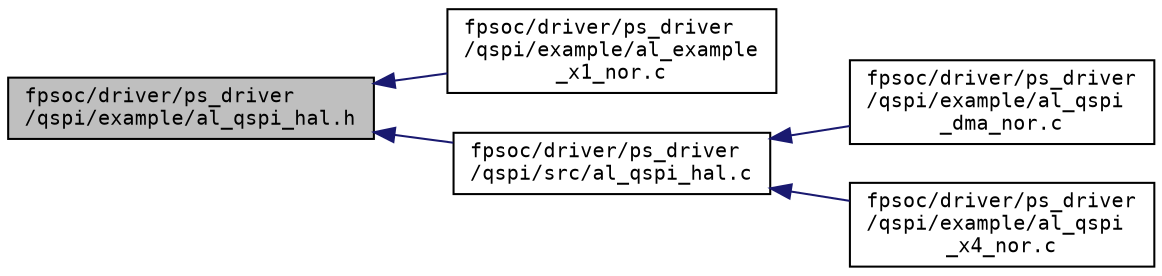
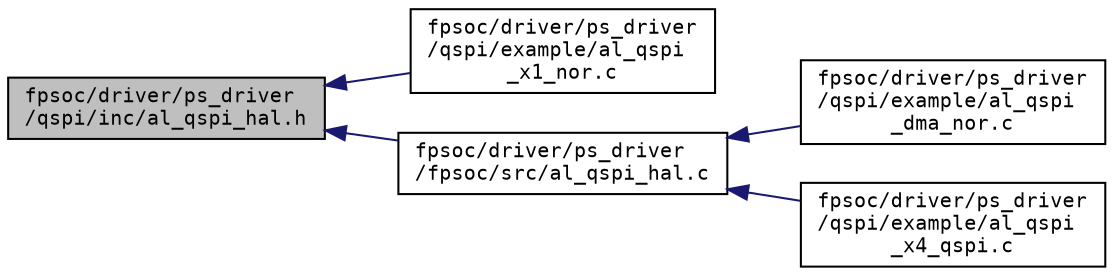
node "fpsoc/driver/ps_driver /qspi/example/al_example _x1_nor.c": label "fpsoc/driver/ps_driver /qspi/example/al_example _x1_nor.c" -> "fpsoc/driver/ps_driver /qspi/example/al_qspi _x1_nor.c"
node "fpsoc/driver/ps_driver /qspi/example/al_qspi_hal.h": label "fpsoc/driver/ps_driver /qspi/example/al_qspi_hal.h" -> "fpsoc/driver/ps_driver /qspi/inc/al_qspi_hal.h"
node "fpsoc/driver/ps_driver /qspi/src/al_qspi_hal.c": label "fpsoc/driver/ps_driver /qspi/src/al_qspi_hal.c" -> "fpsoc/driver/ps_driver /fpsoc/src/al_qspi_hal.c"
node "fpsoc/driver/ps_driver /qspi/example/al_qspi _x4_nor.c": label "fpsoc/driver/ps_driver /qspi/example/al_qspi _x4_nor.c" -> "fpsoc/driver/ps_driver /qspi/example/al_qspi _x4_qspi.c"
